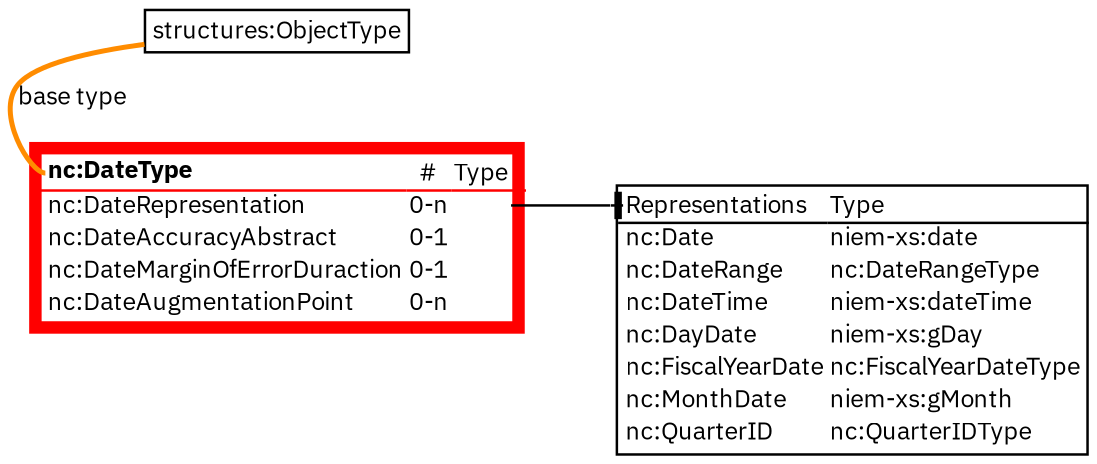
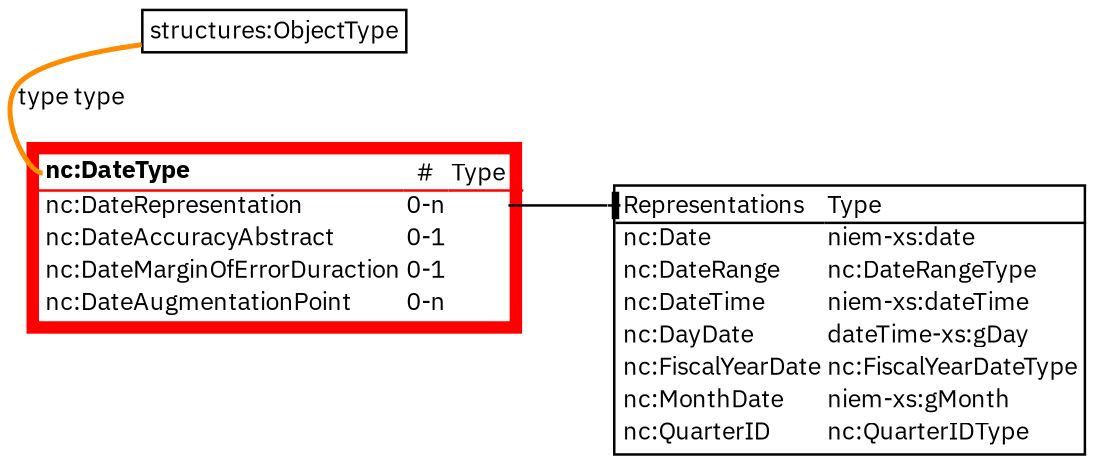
edge "nc:DateType" -> "structures:ObjectType": label "base type" -> "type type"
node "Representations": text "niem-xs:gDay" -> "dateTime-xs:gDay"
